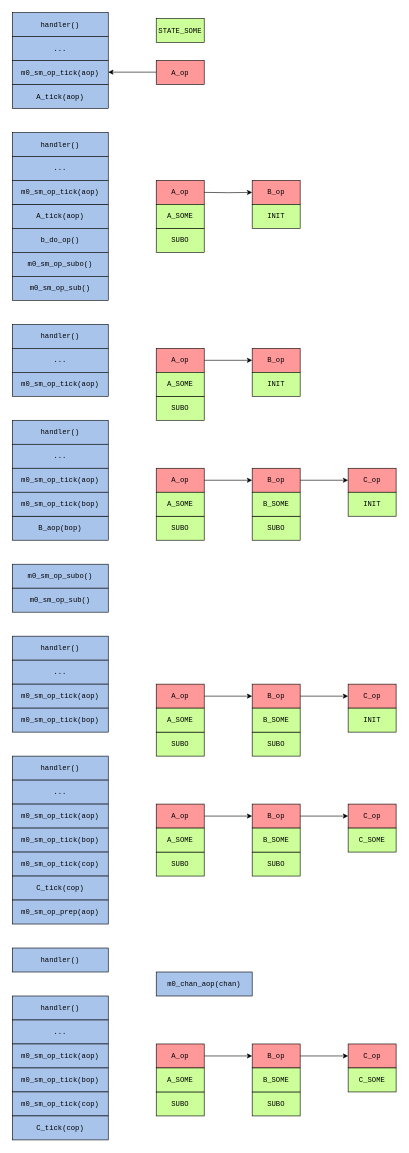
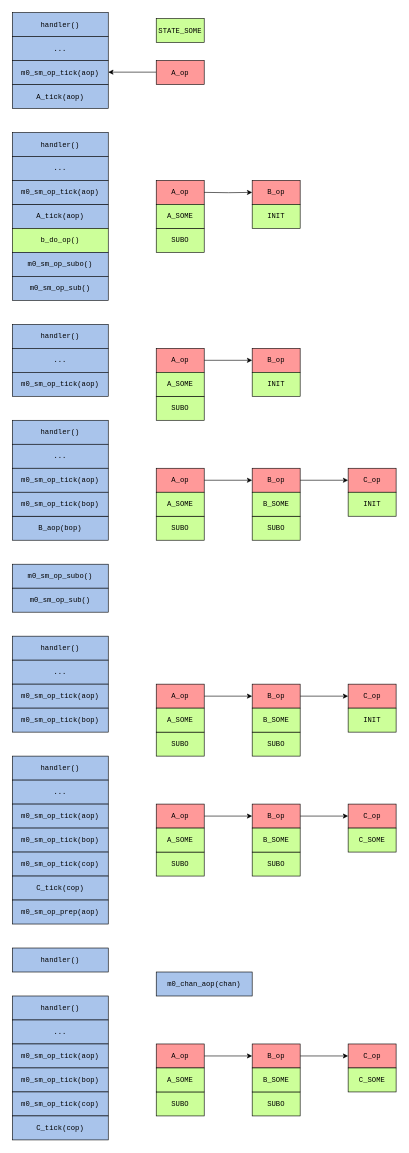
node "b_do_op()": fillcolor #a9c4eb -> #ccff99
